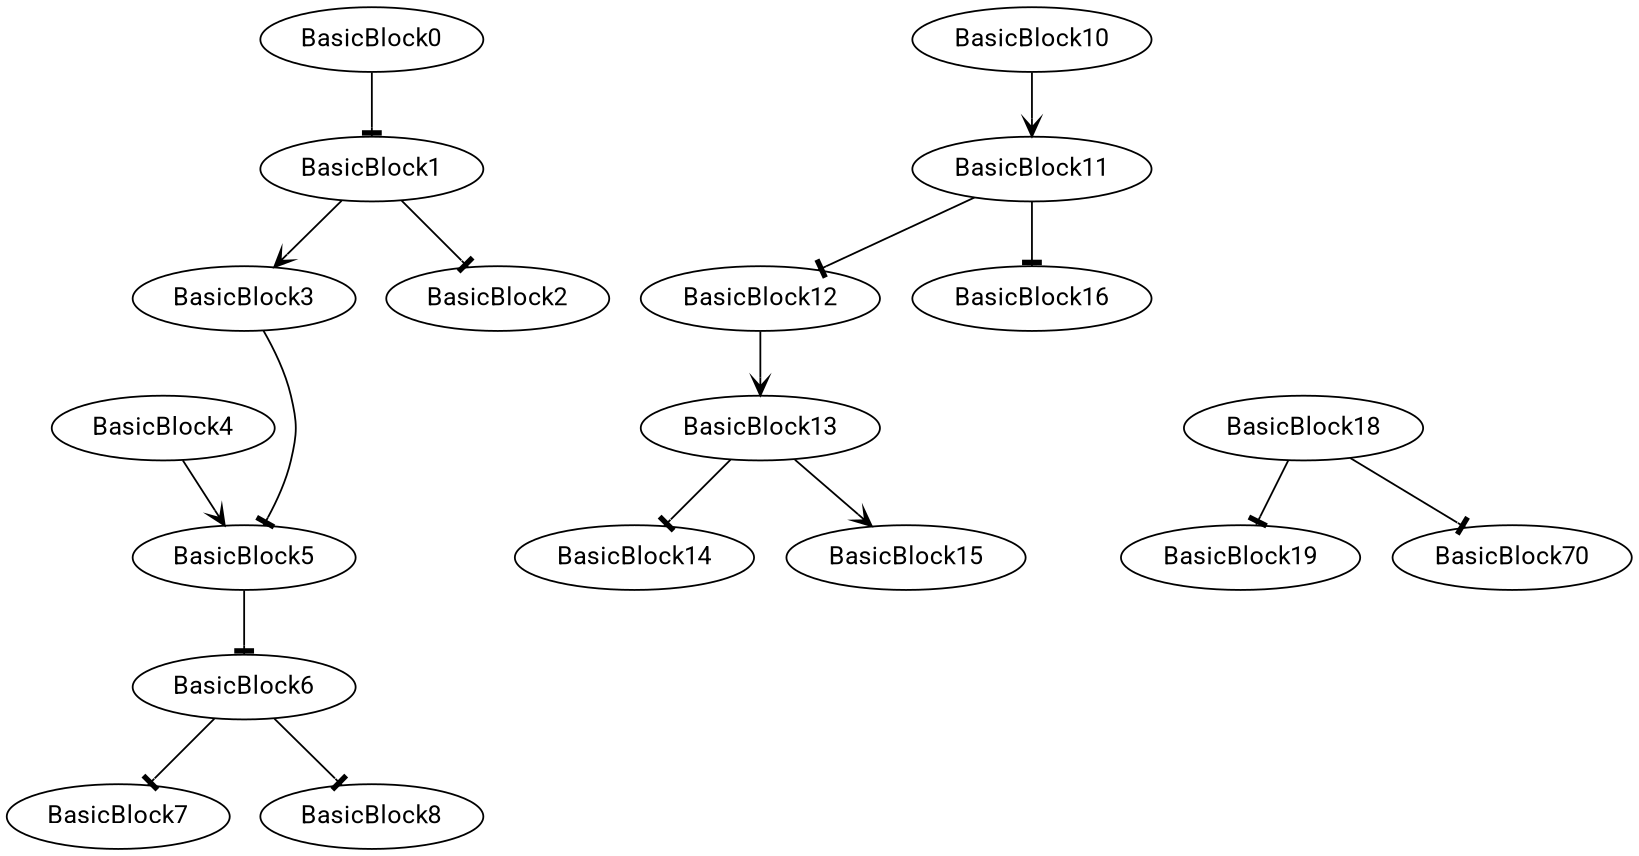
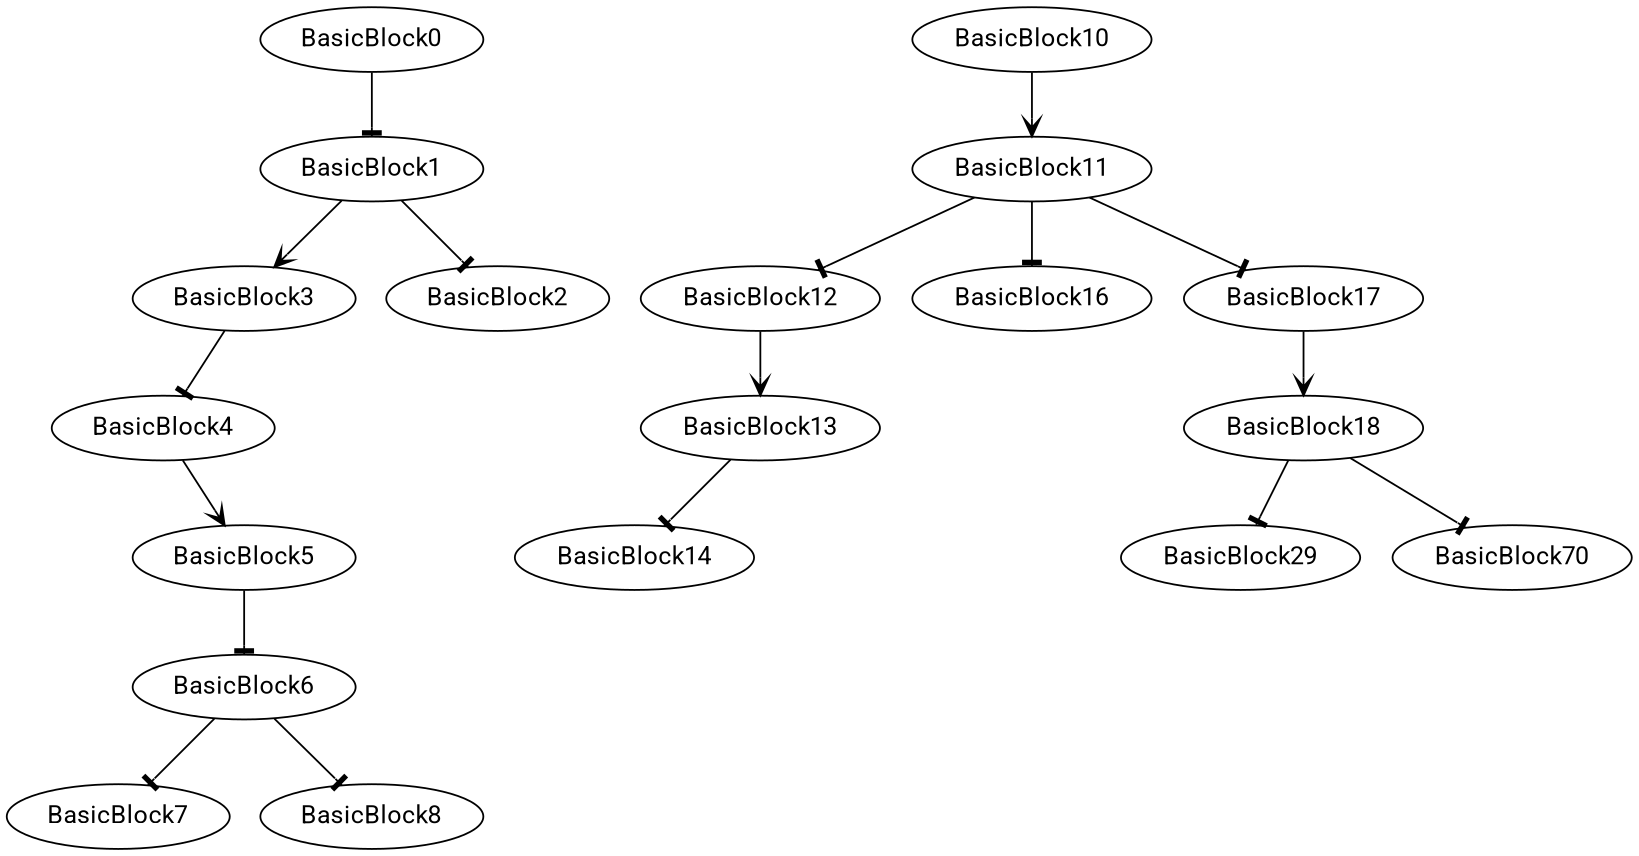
node "BasicBlock17": added
edge "BasicBlock3" -> "BasicBlock5": now "BasicBlock3" -> "BasicBlock4"
node "BasicBlock15": removed
node "BasicBlock19": label "BasicBlock19" -> "BasicBlock29"
